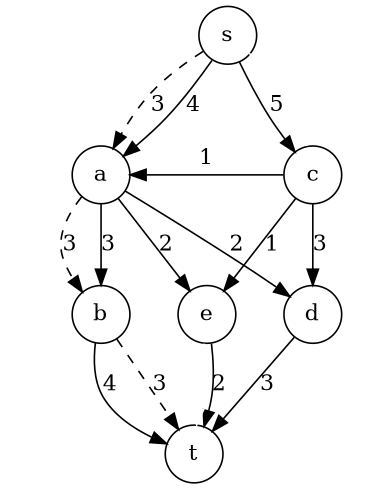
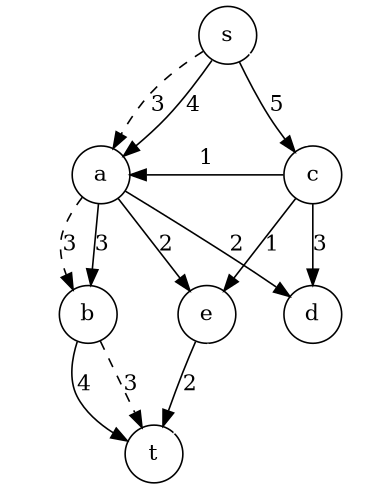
edge "d" -> "t": removed, label "3"
